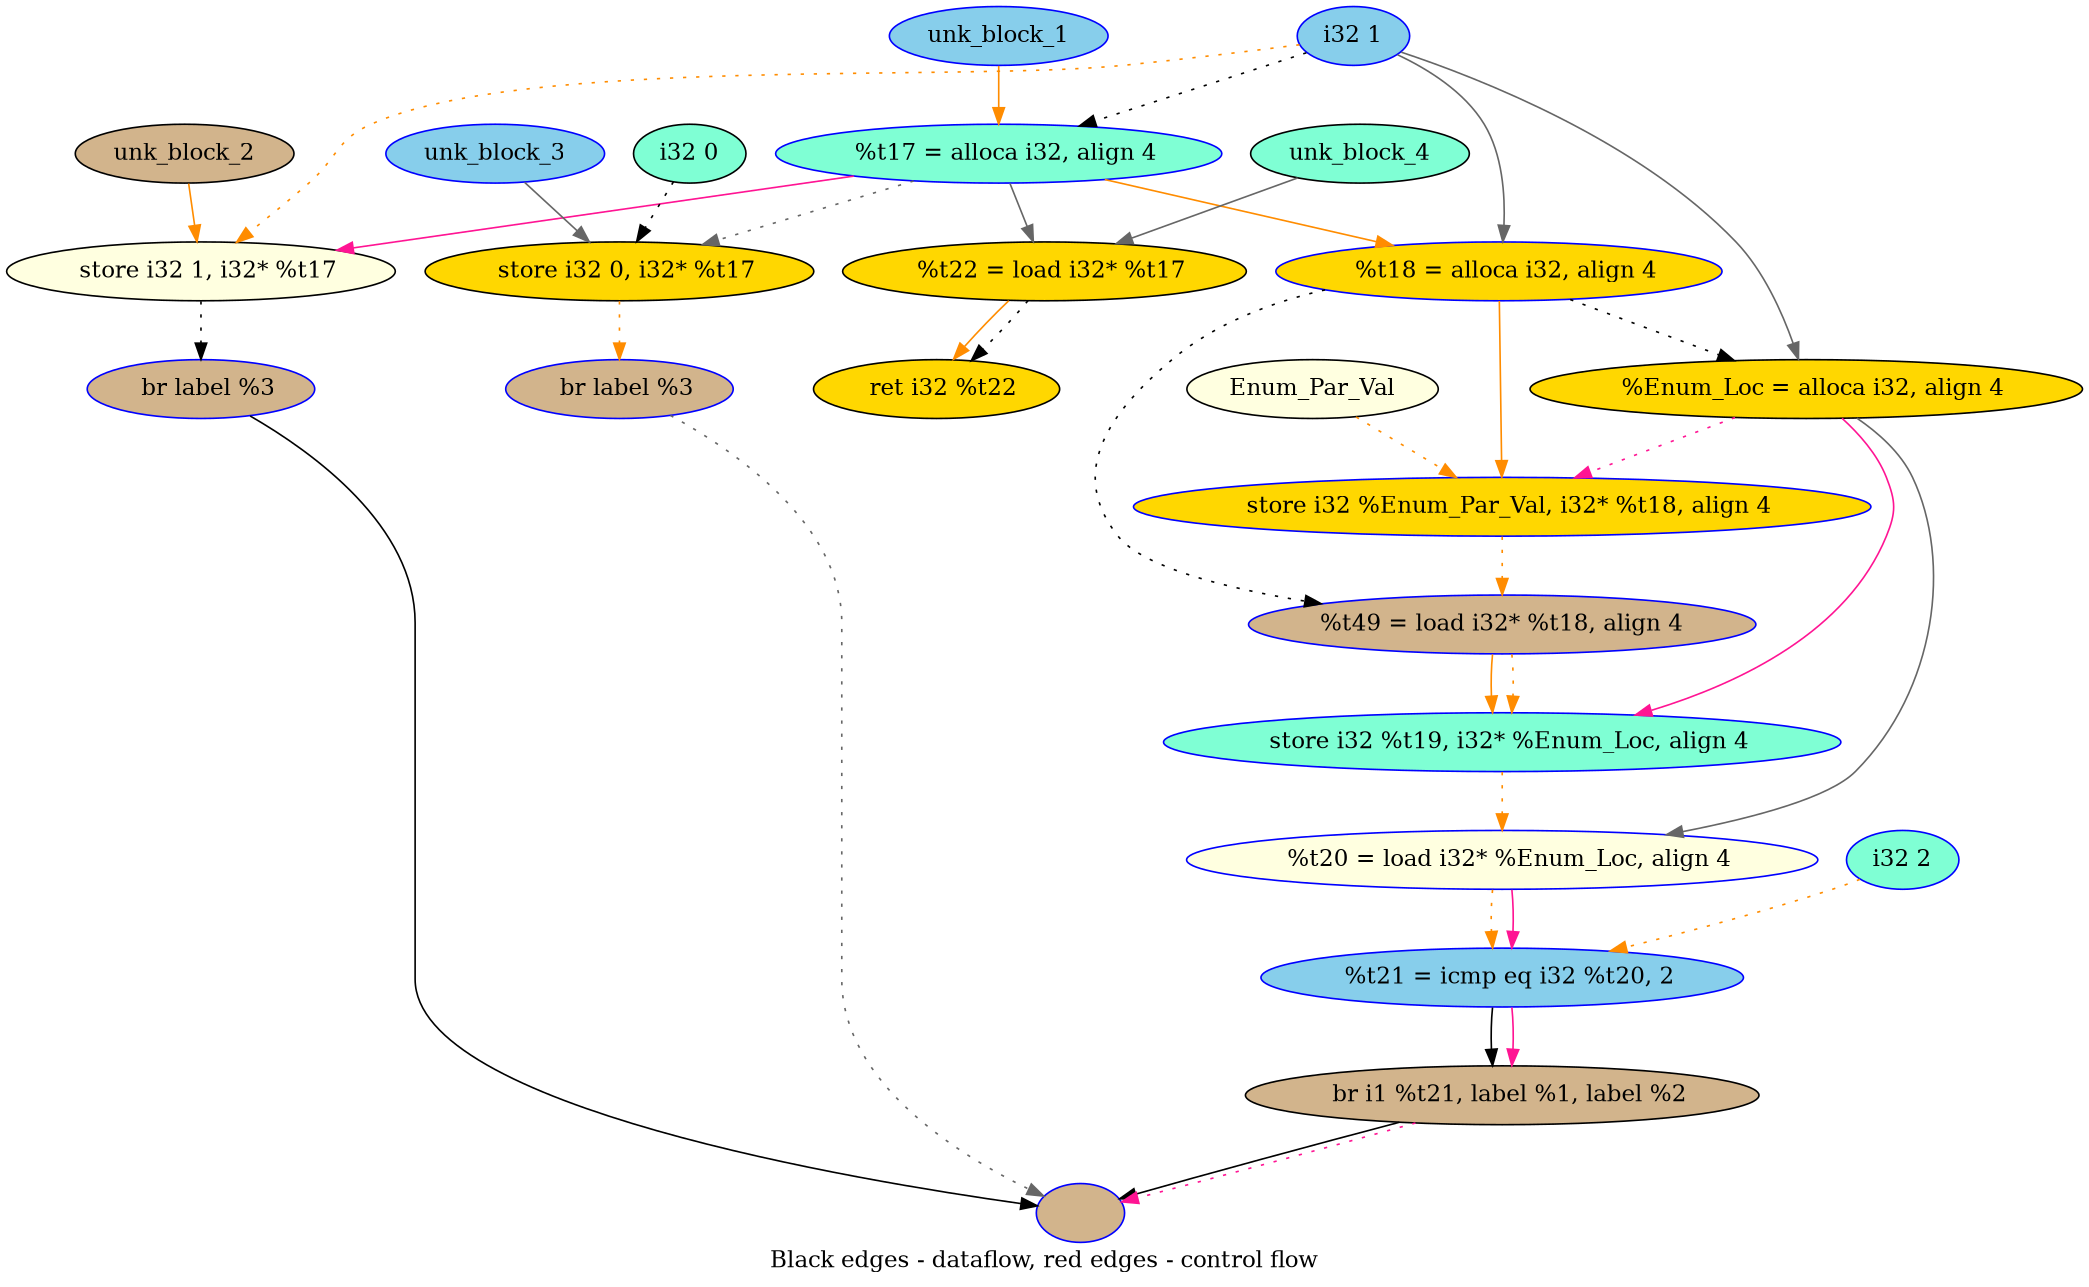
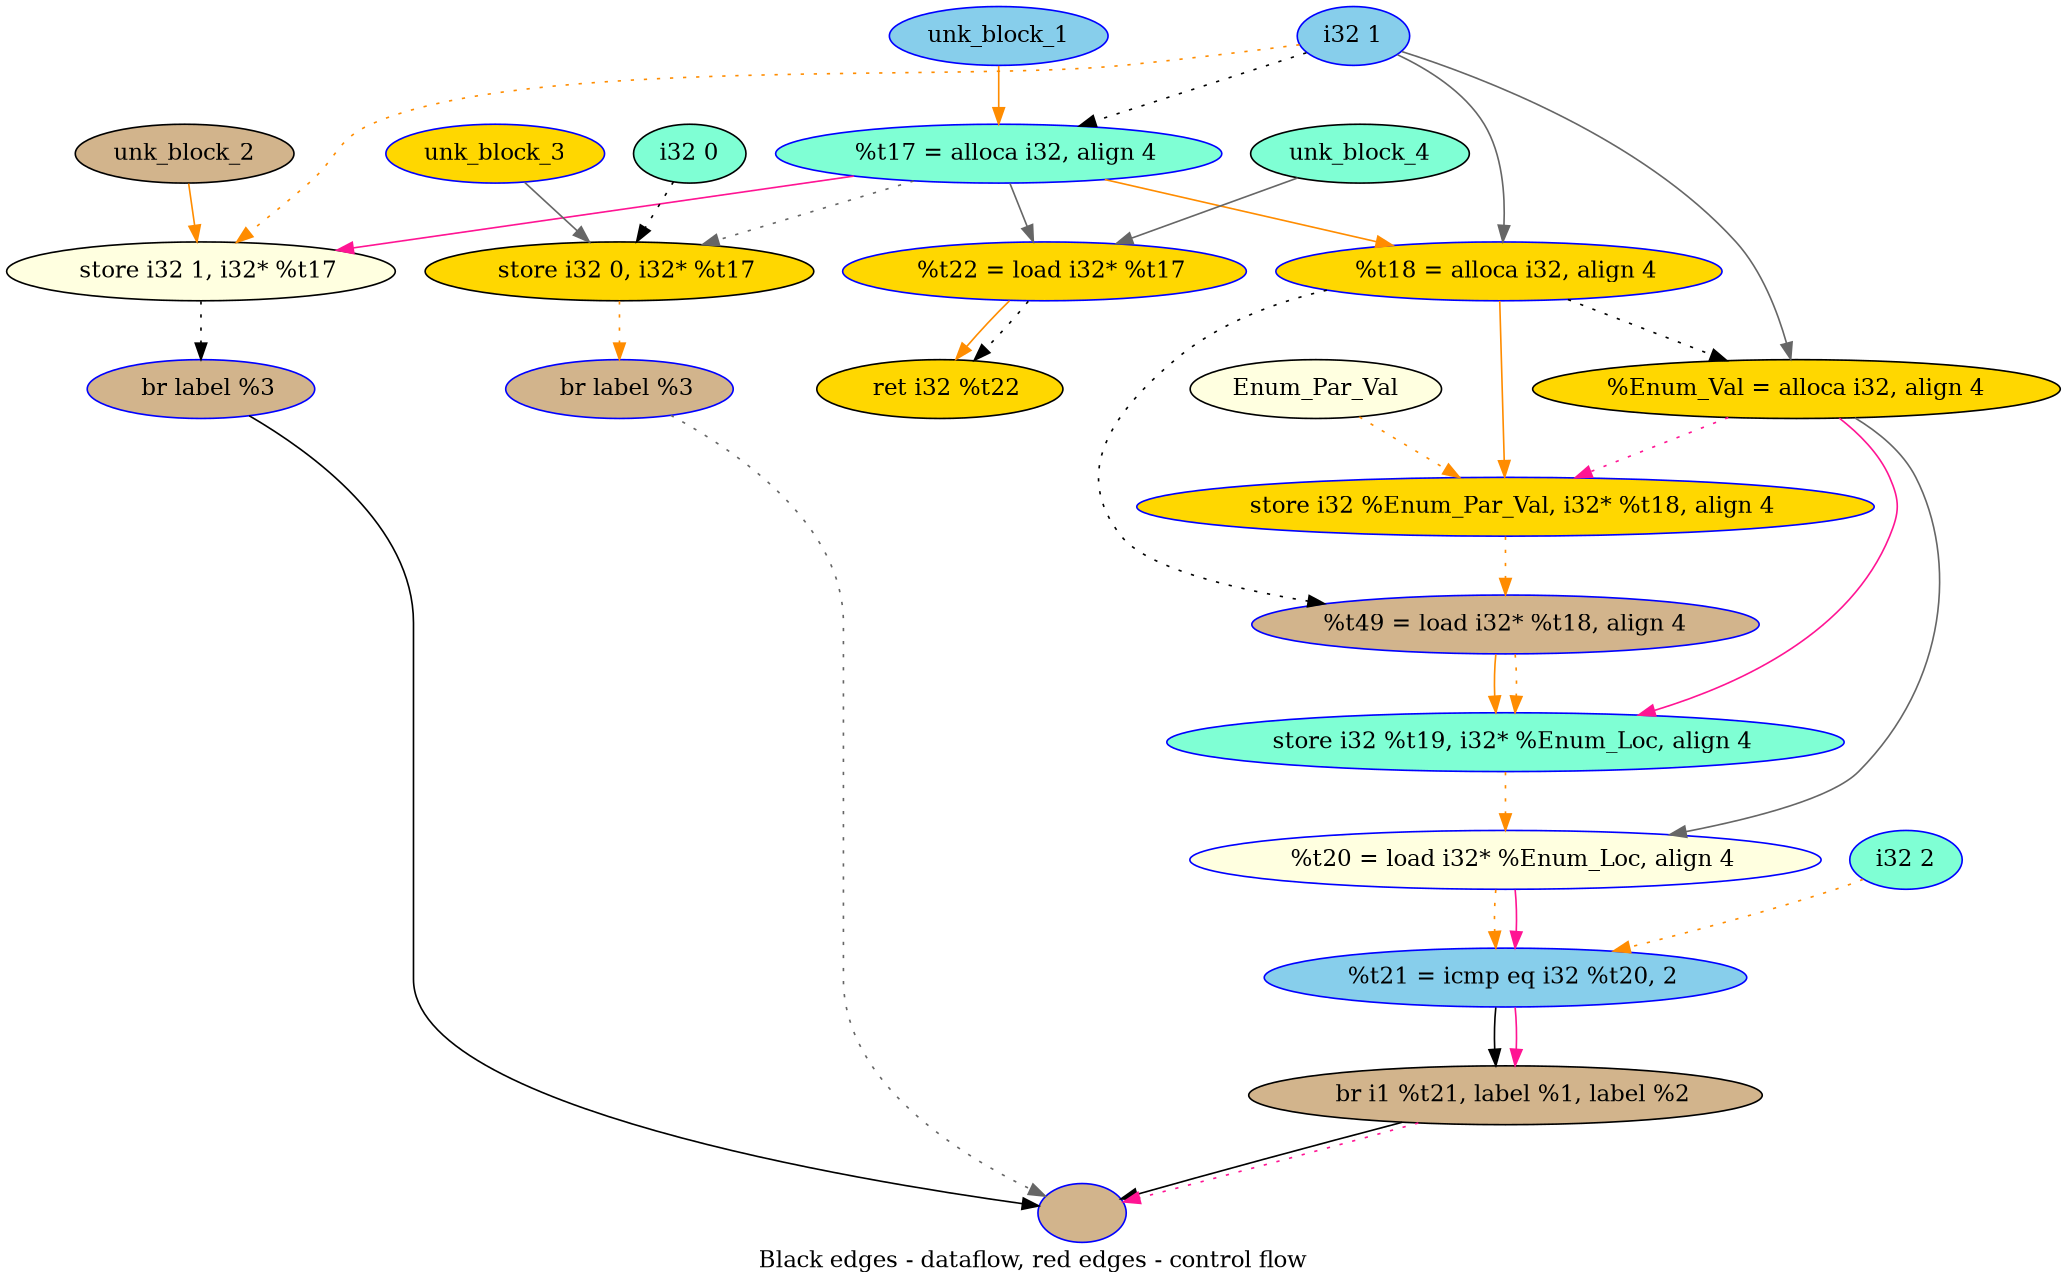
node "unk_block_3": fillcolor skyblue -> gold
node "%t22 = load i32* %t17": color black -> blue
node "%Enum_Loc = alloca i32, align 4": label "%Enum_Loc = alloca i32, align 4" -> "%Enum_Val = alloca i32, align 4"
